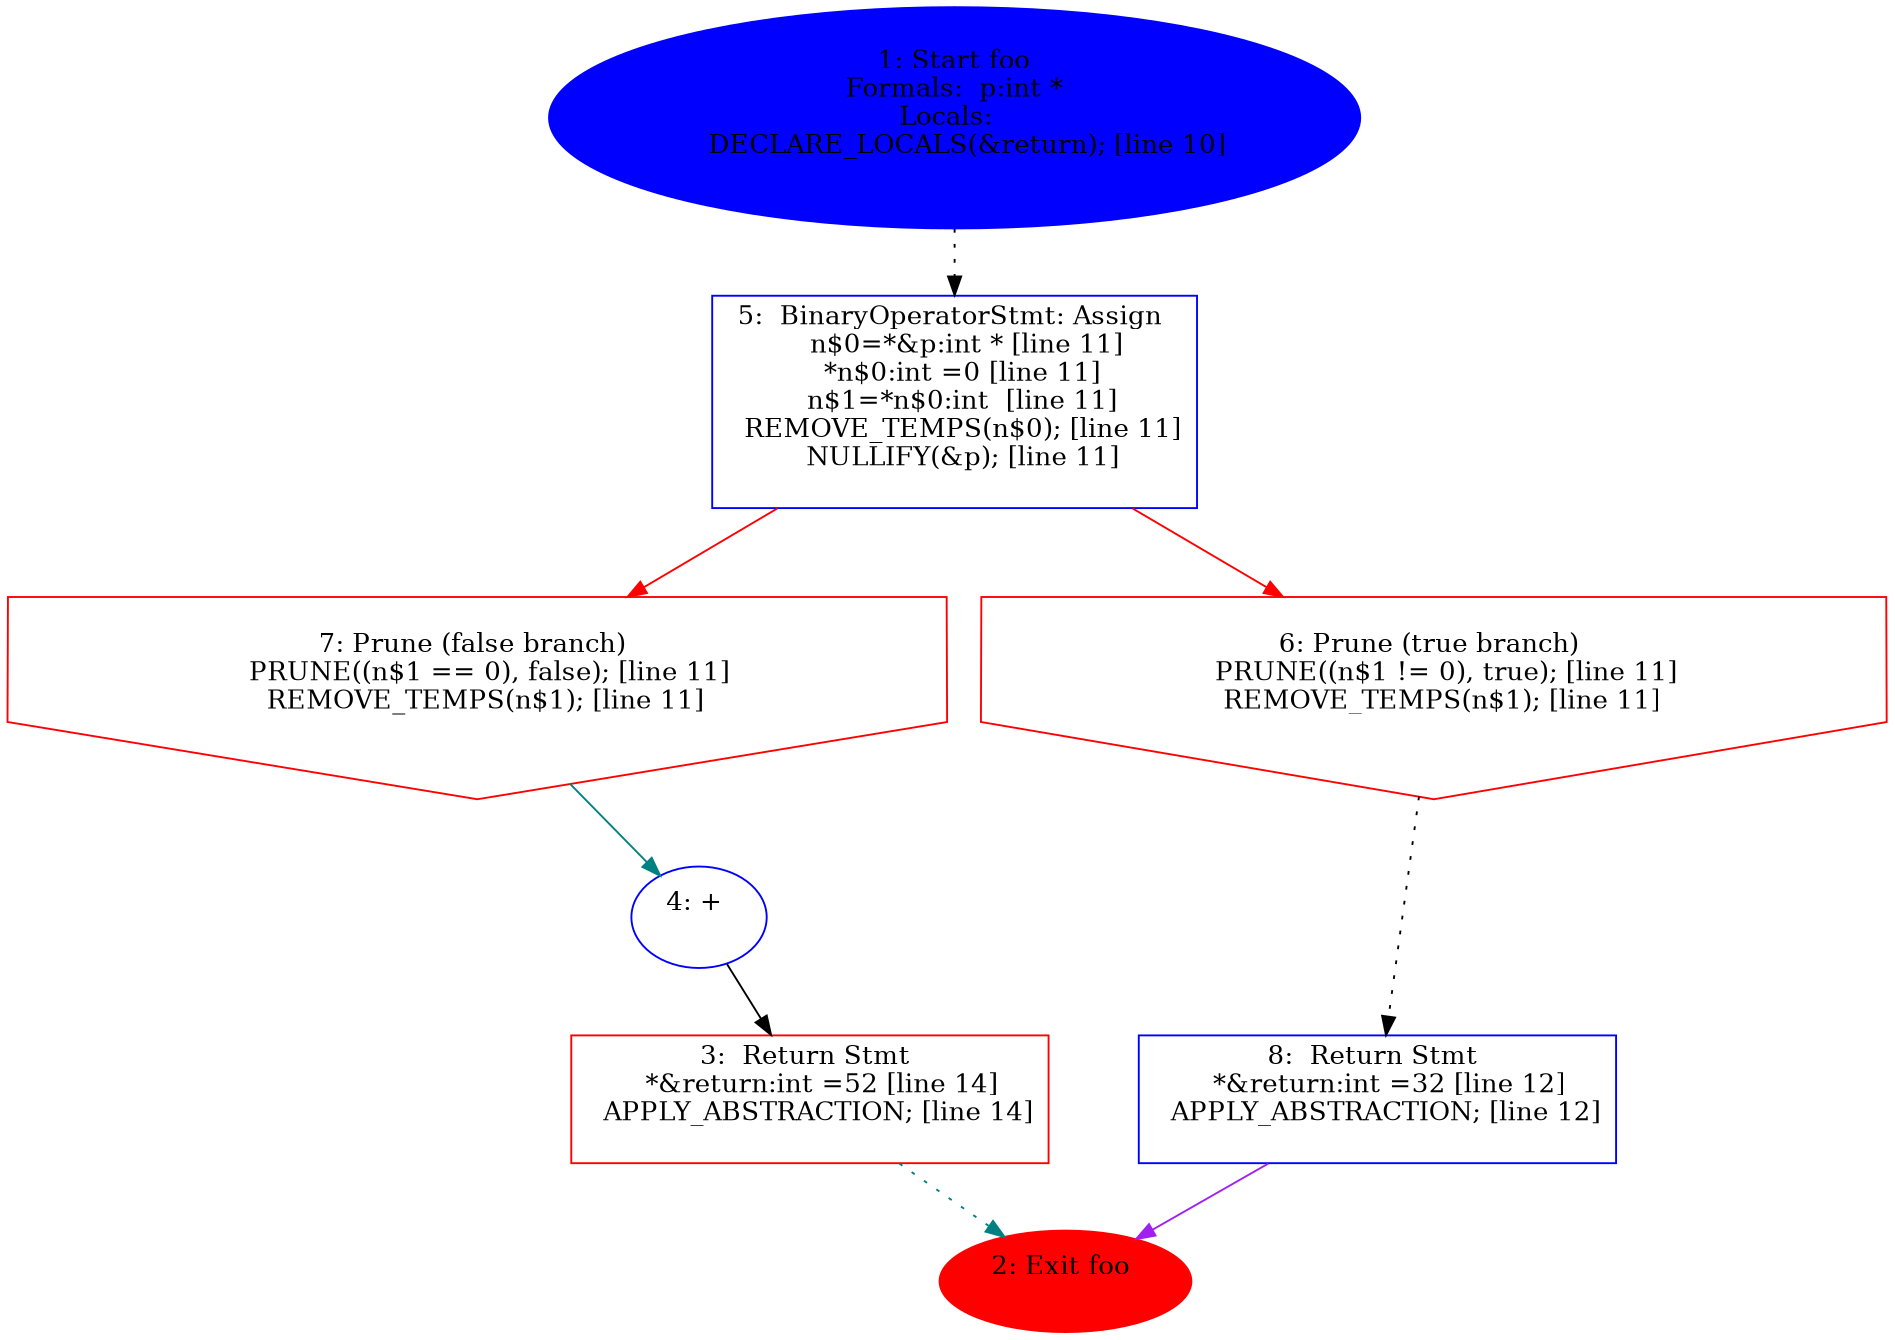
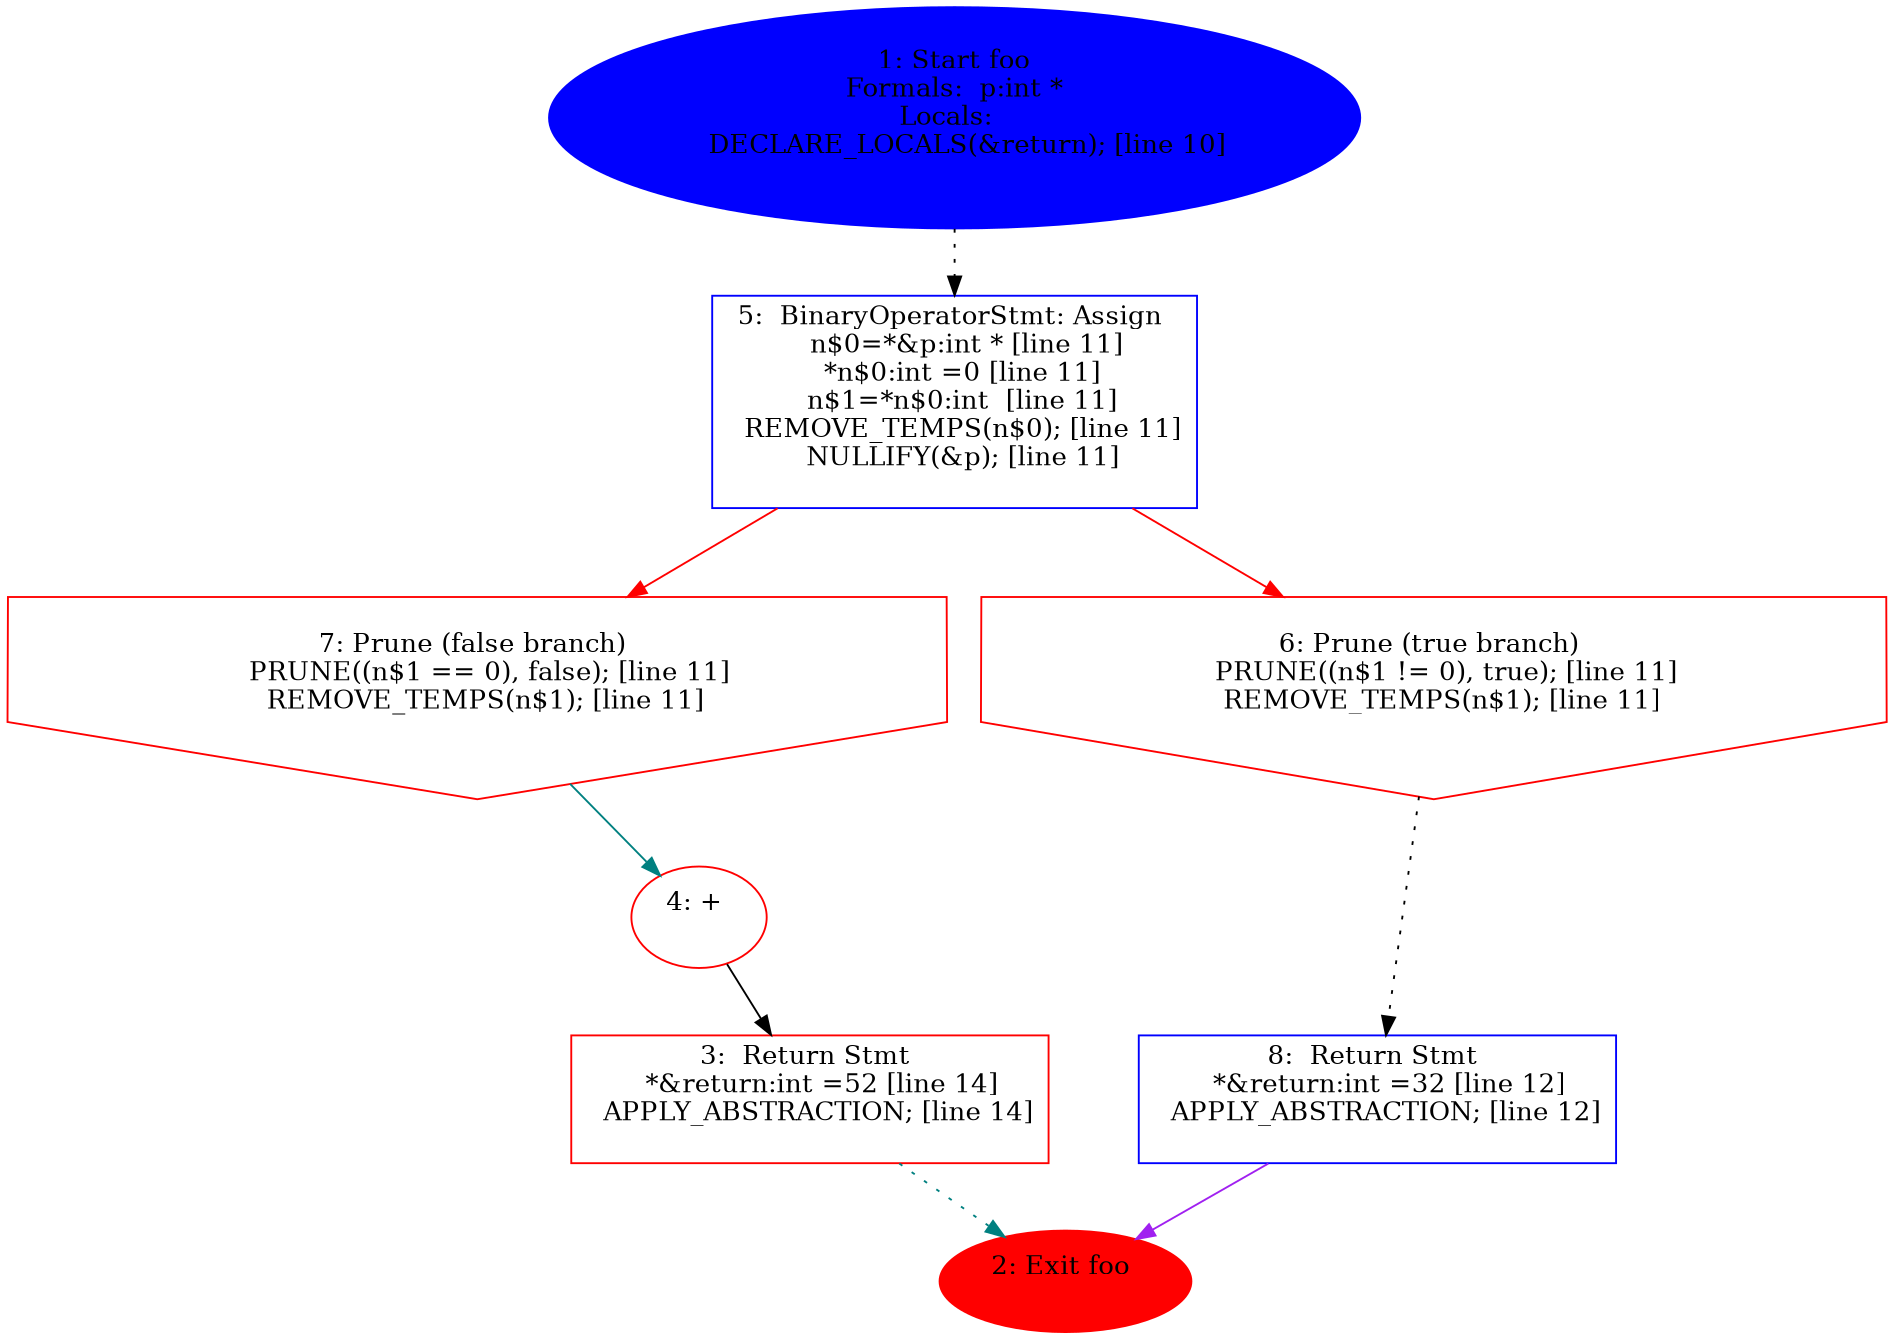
node "4: +": color blue -> red
